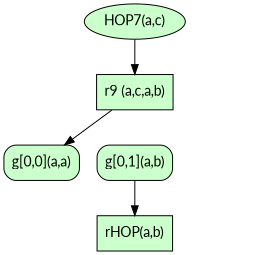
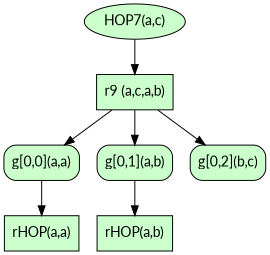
edge "r9 (a,c,a,b)" -> "g[0,1](a,b)": added
node "g[0,2](b,c)": added
node "rHOP(a,a)": added
